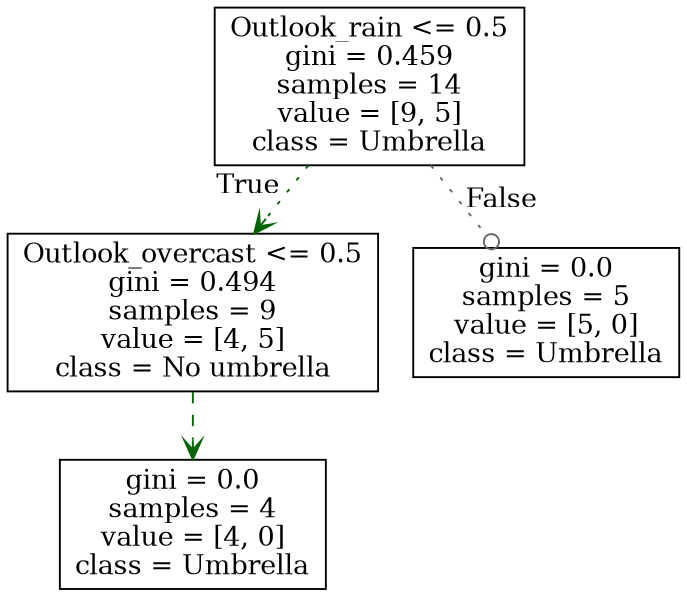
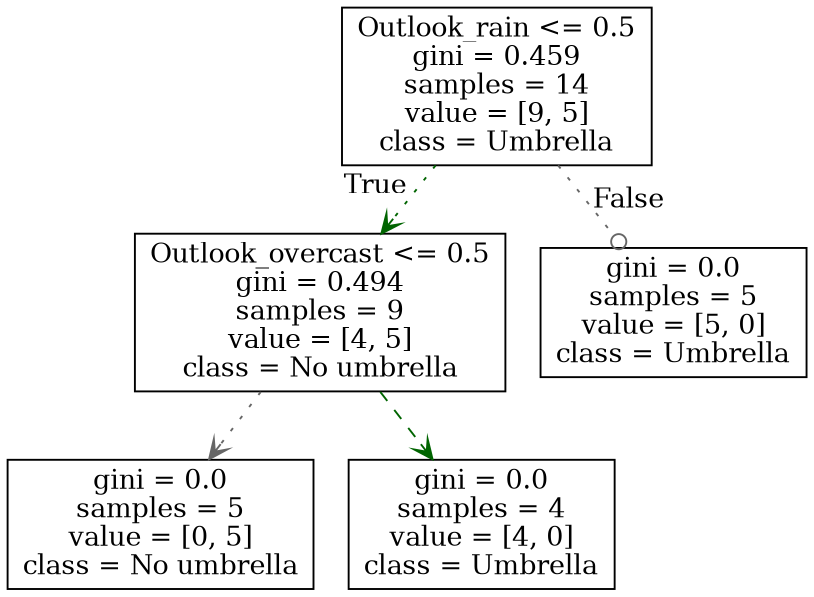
node "gini = 0.0 samples = 5 value = [0, 5] class = No umbrella": added
